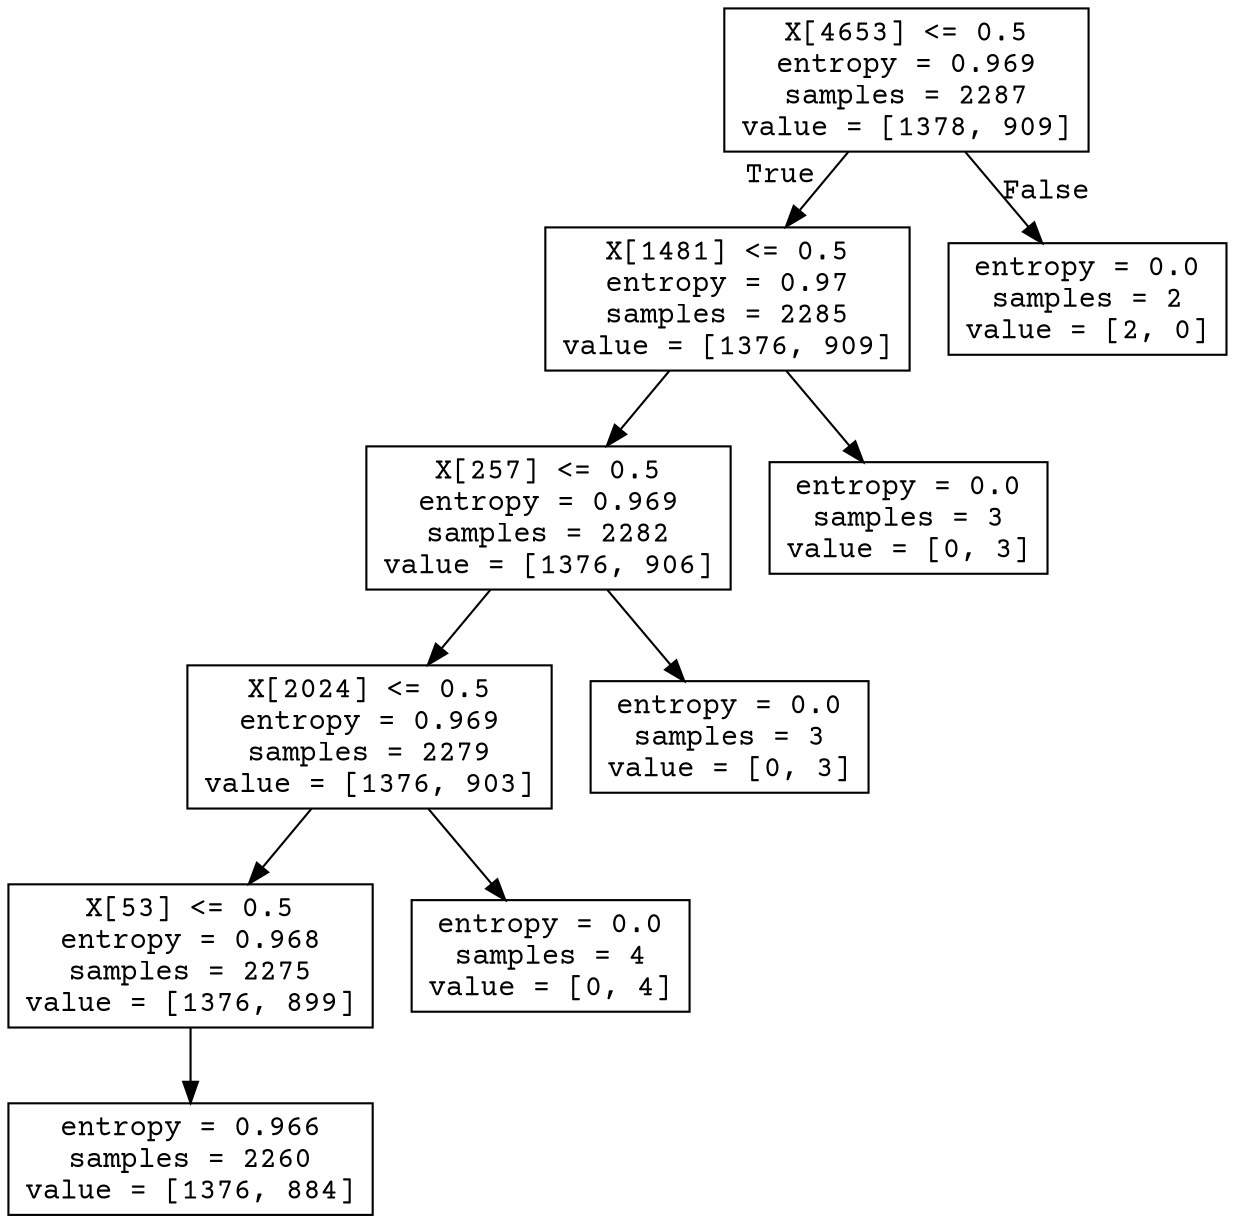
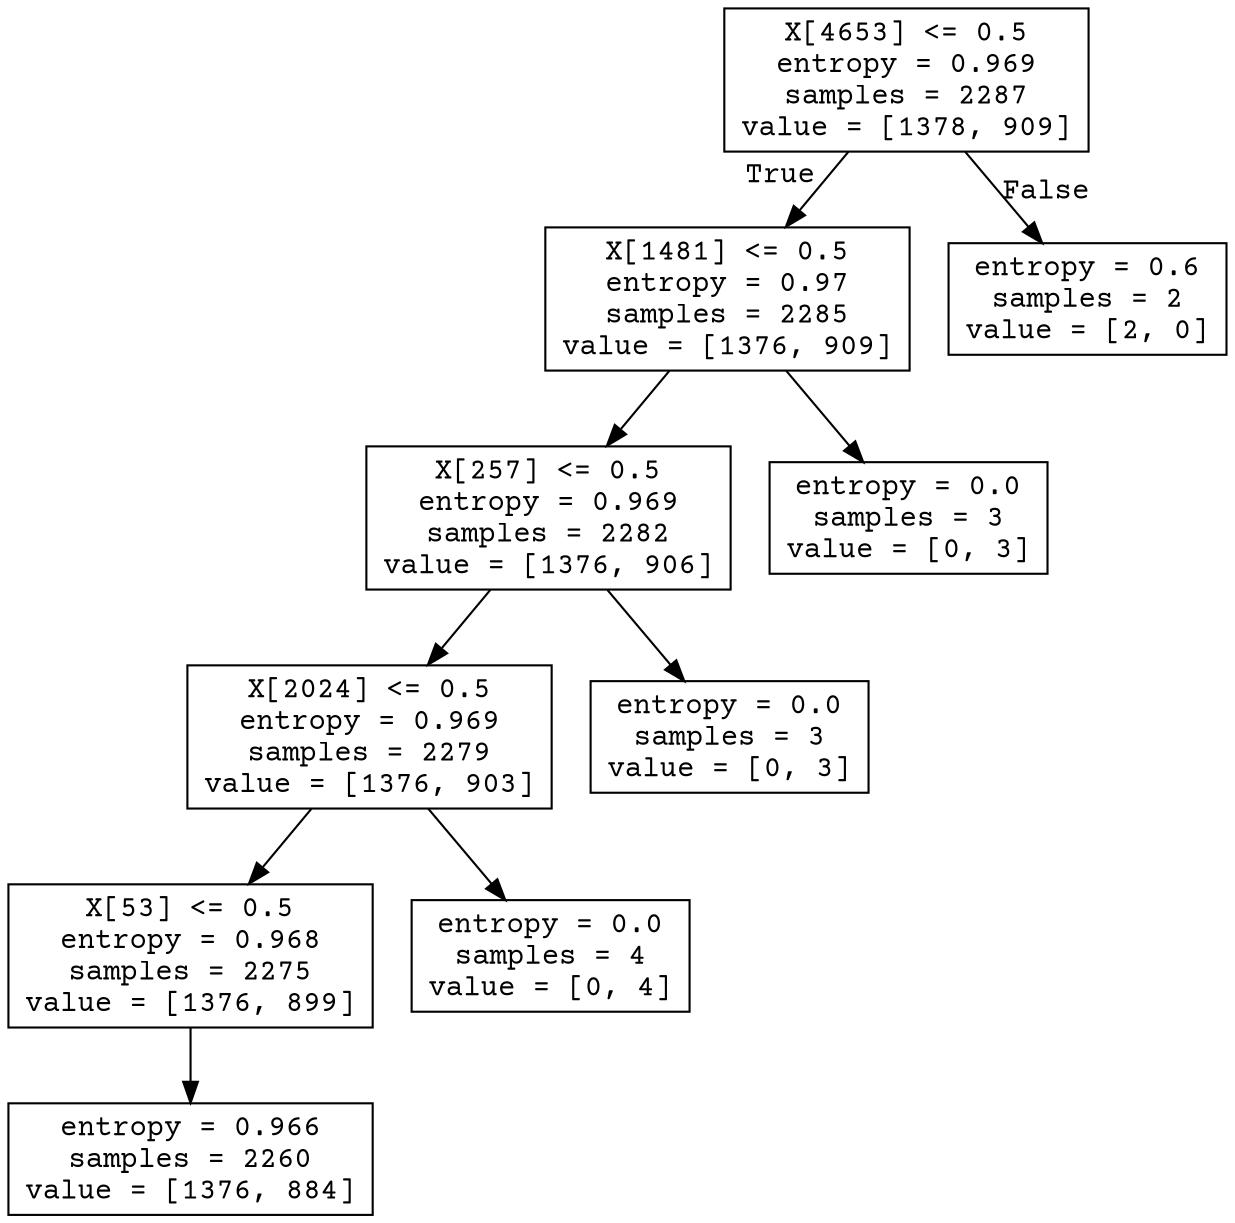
node "entropy = 0.0 samples = 2 value = [2, 0]": label "entropy = 0.0 samples = 2 value = [2, 0]" -> "entropy = 0.6 samples = 2 value = [2, 0]"
